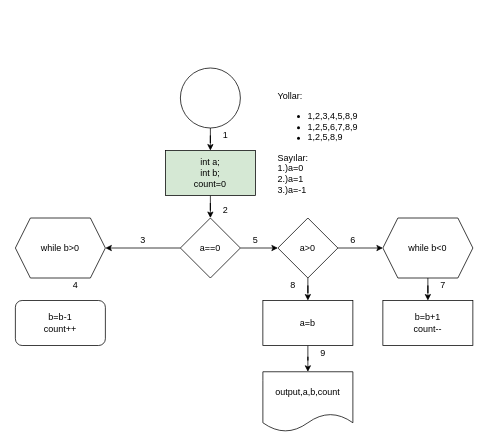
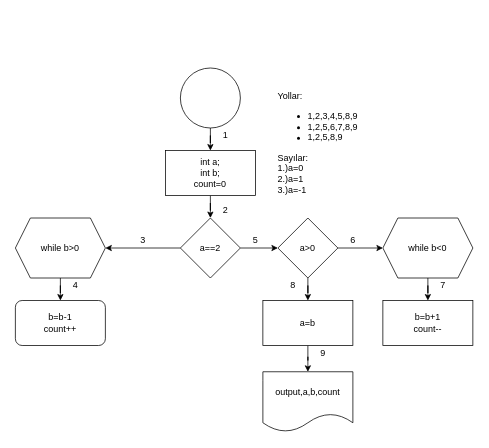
node "int a; int b; count=0": fillcolor #d5e8d4 -> #ffffff
node "a==0": label "a==0" -> "a==2"
edge "while b>0" -> "b=b-1 count++": added
